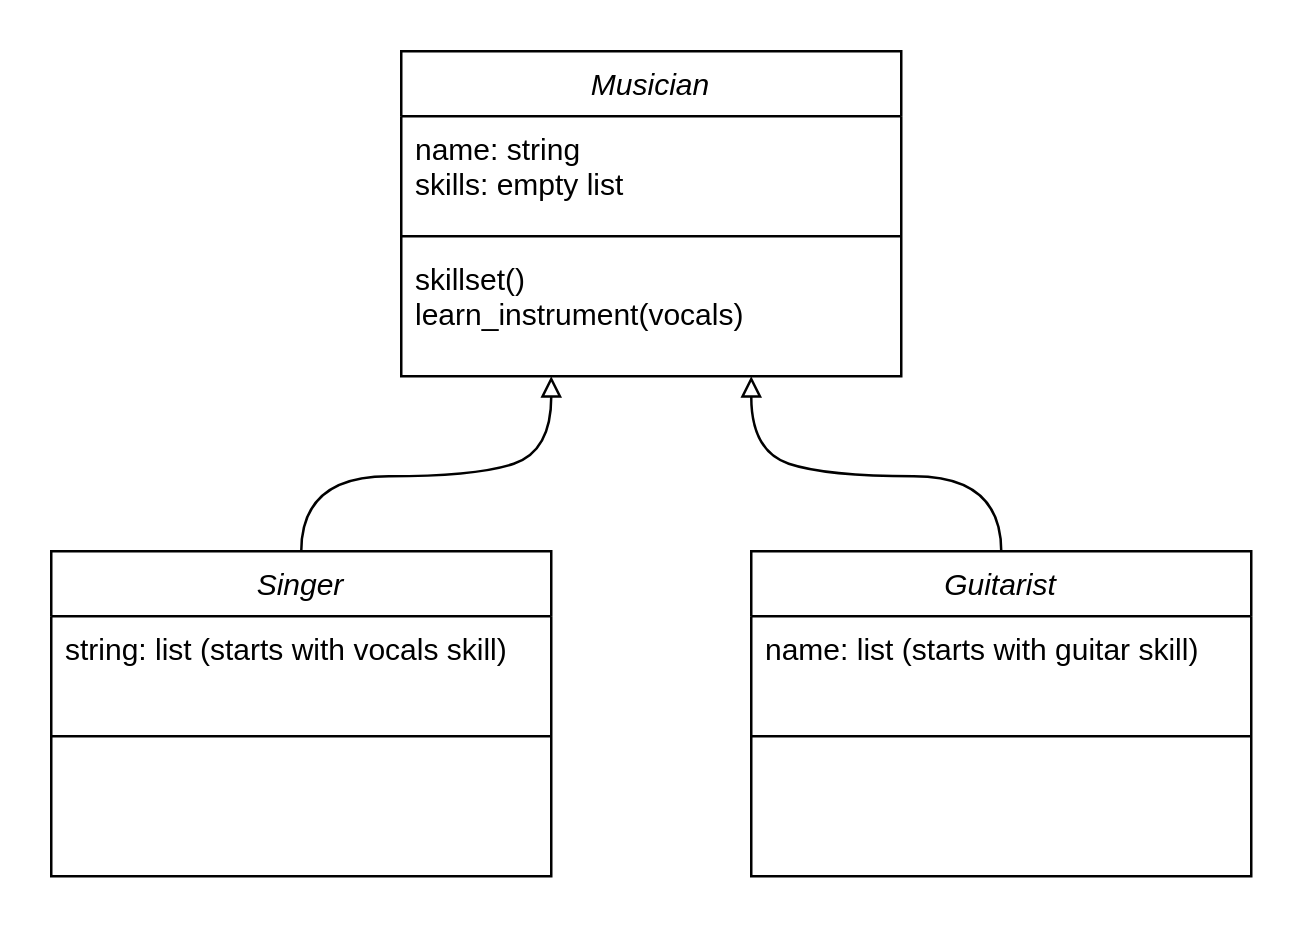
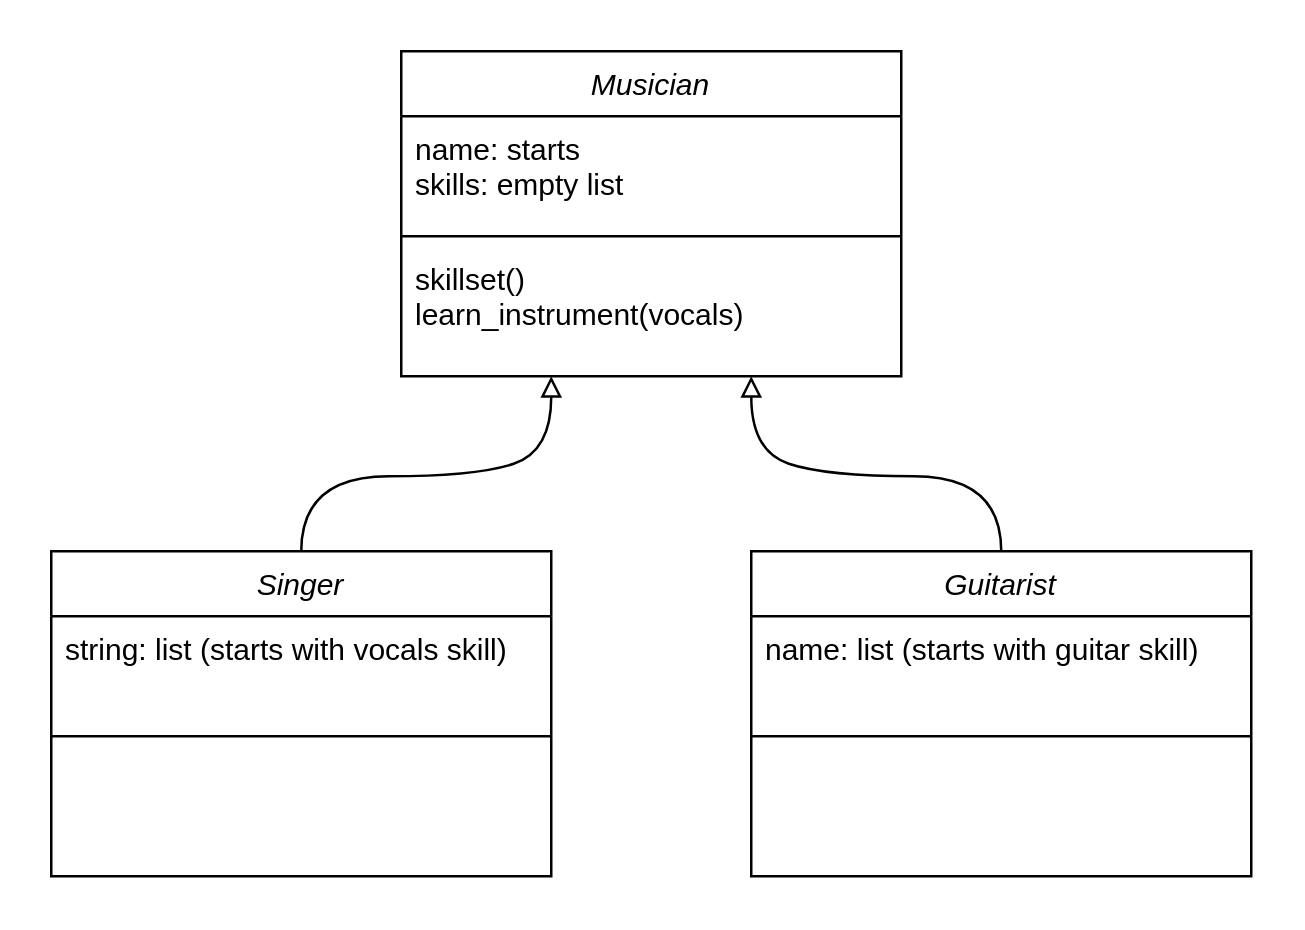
node "name: string skills: empty list": label "name: string skills: empty list" -> "name: starts skills: empty list"
